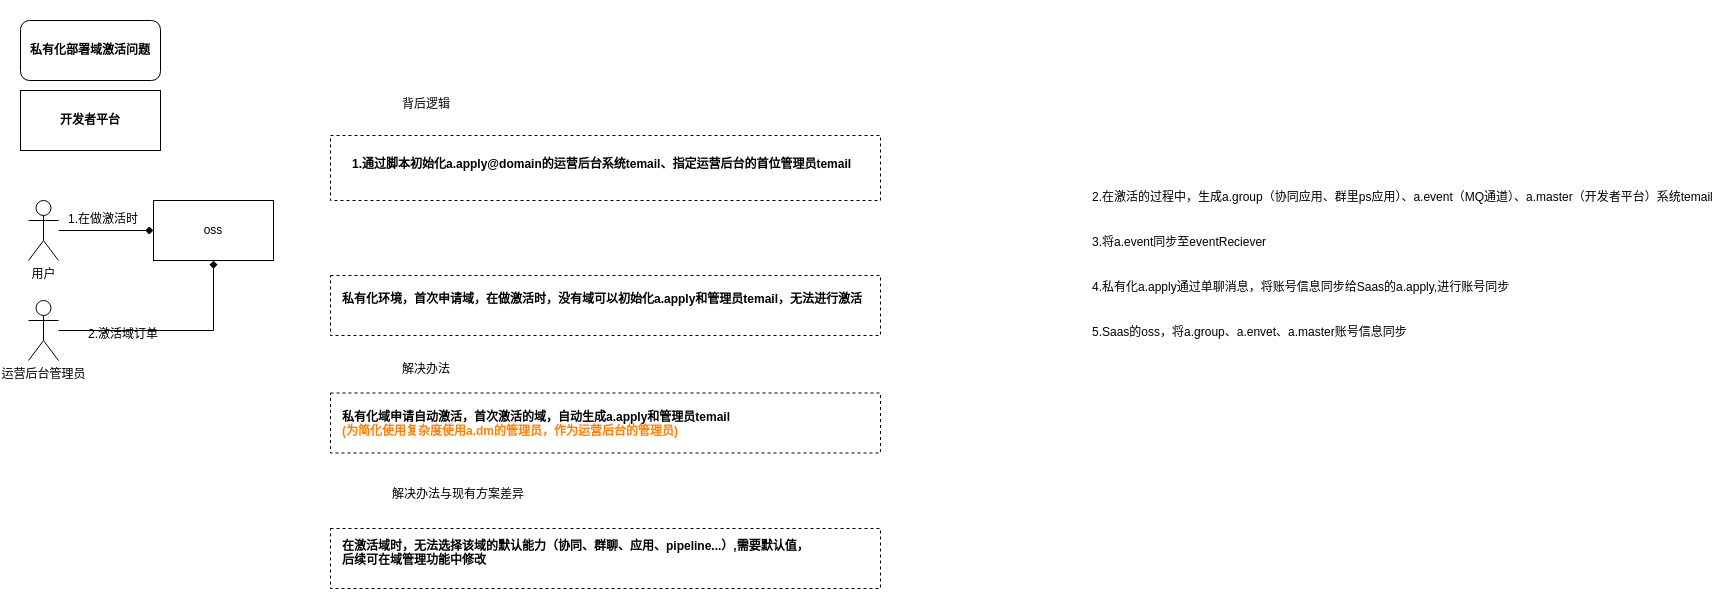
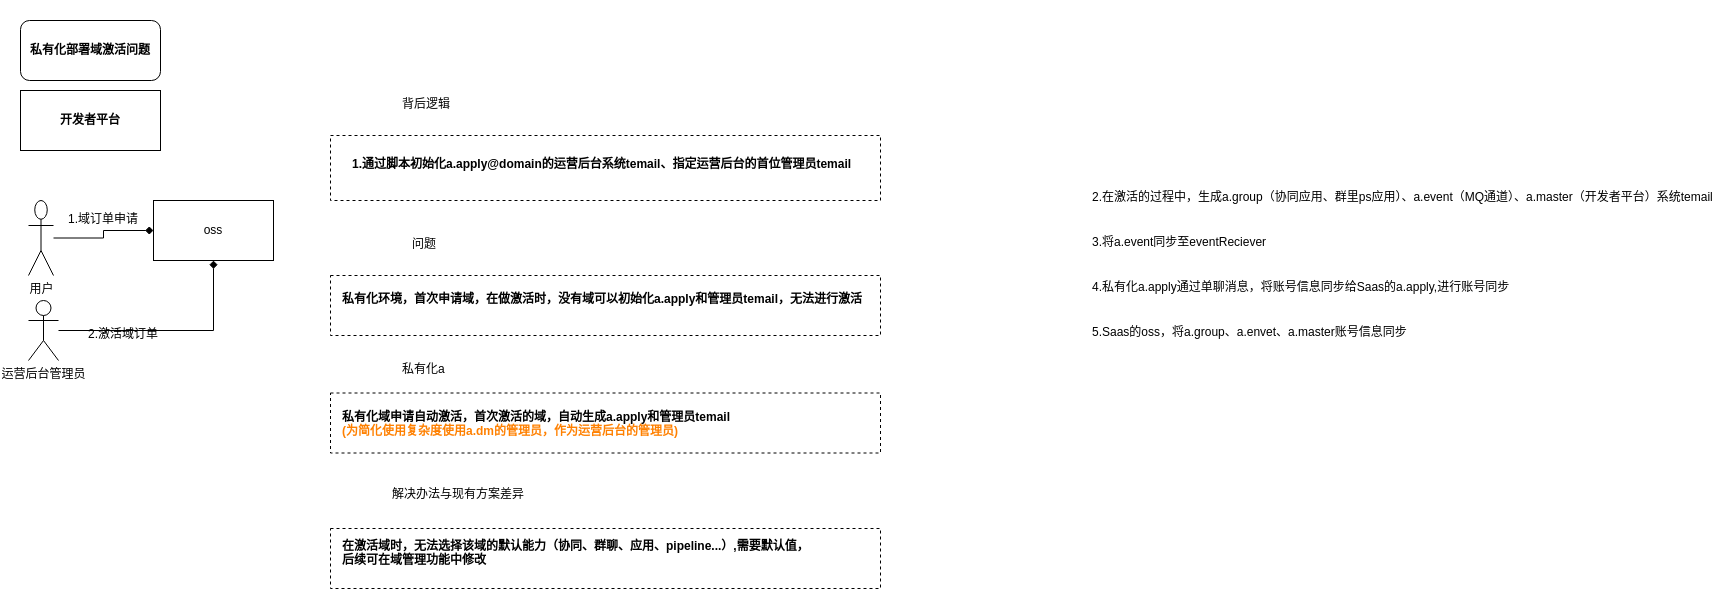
node "1.在做激活时": label "1.在做激活时" -> "1.域订单申请"
node "用户": size 30x60 -> 25x75
node "问题": added
node "解决办法": label "解决办法" -> "私有化a"
